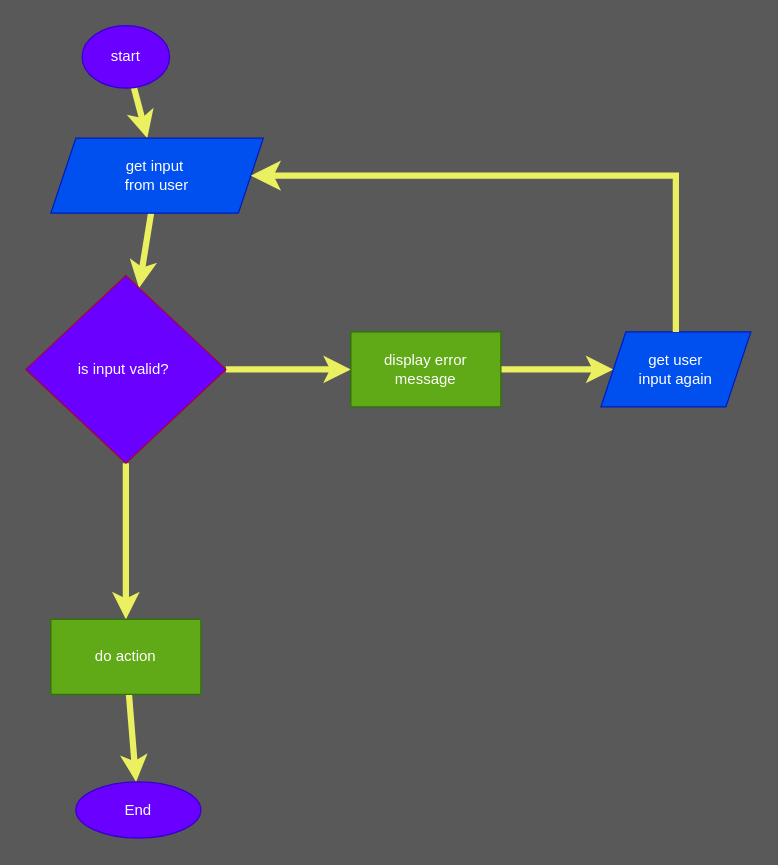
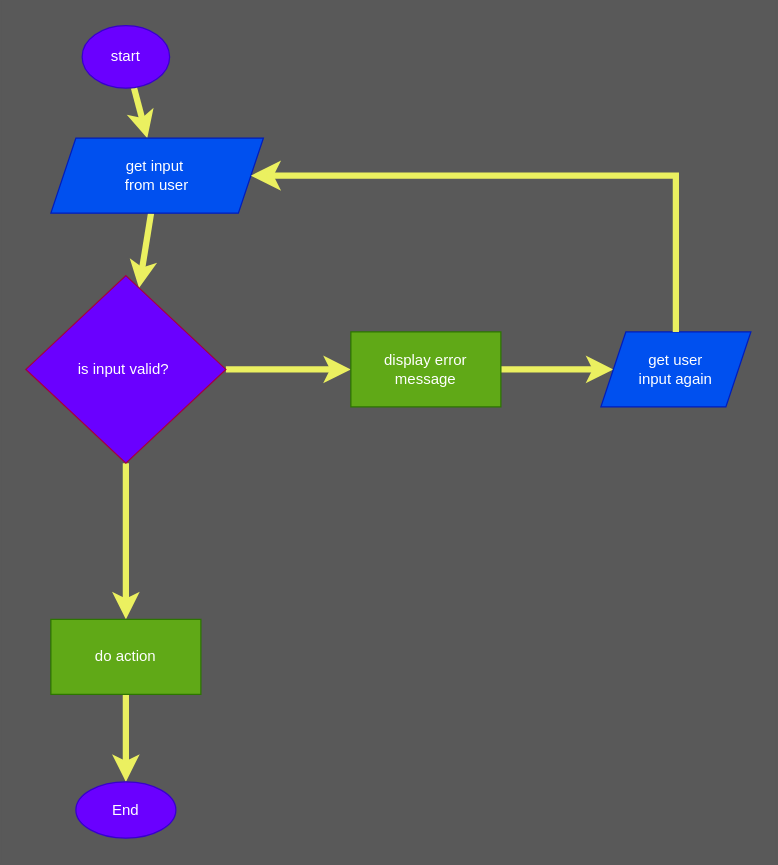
node "End": size 125x56 -> 100x56
